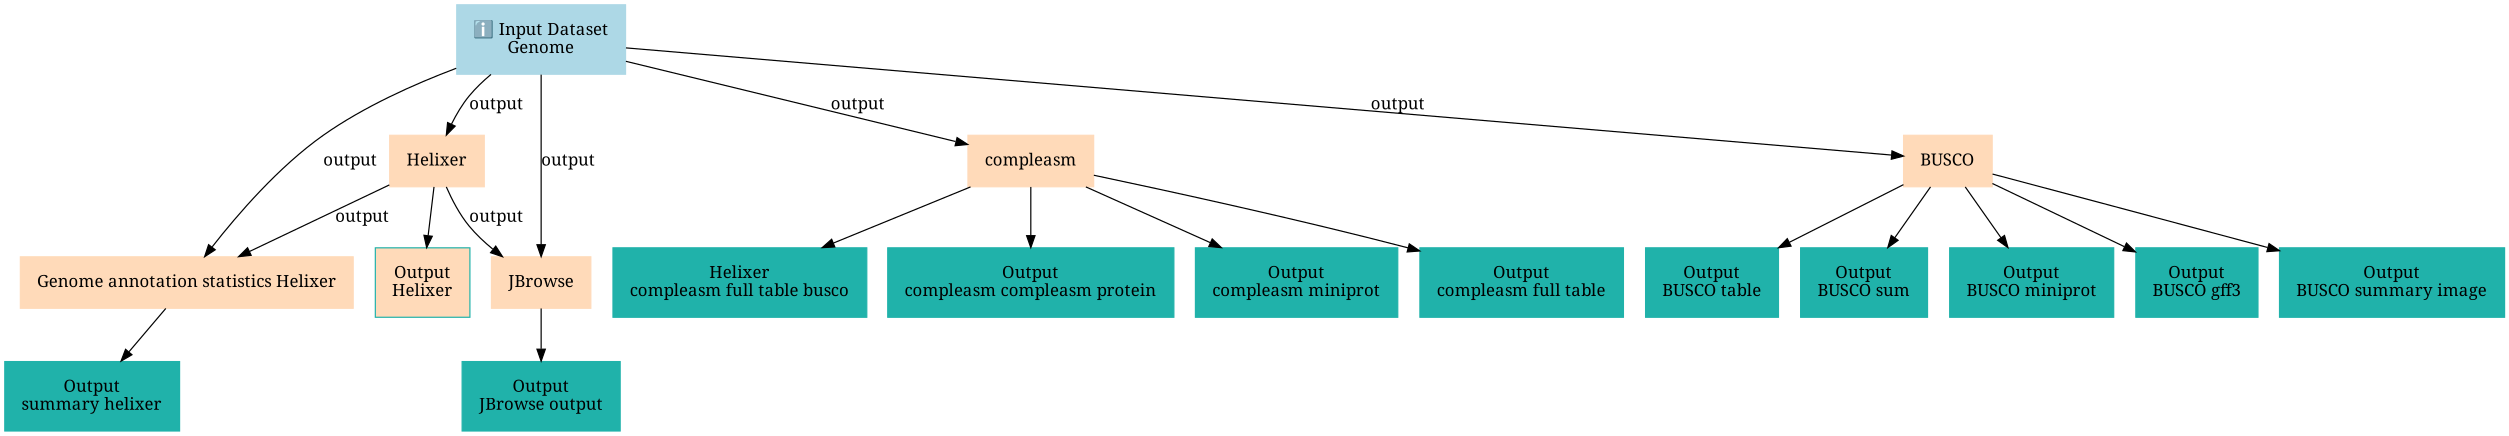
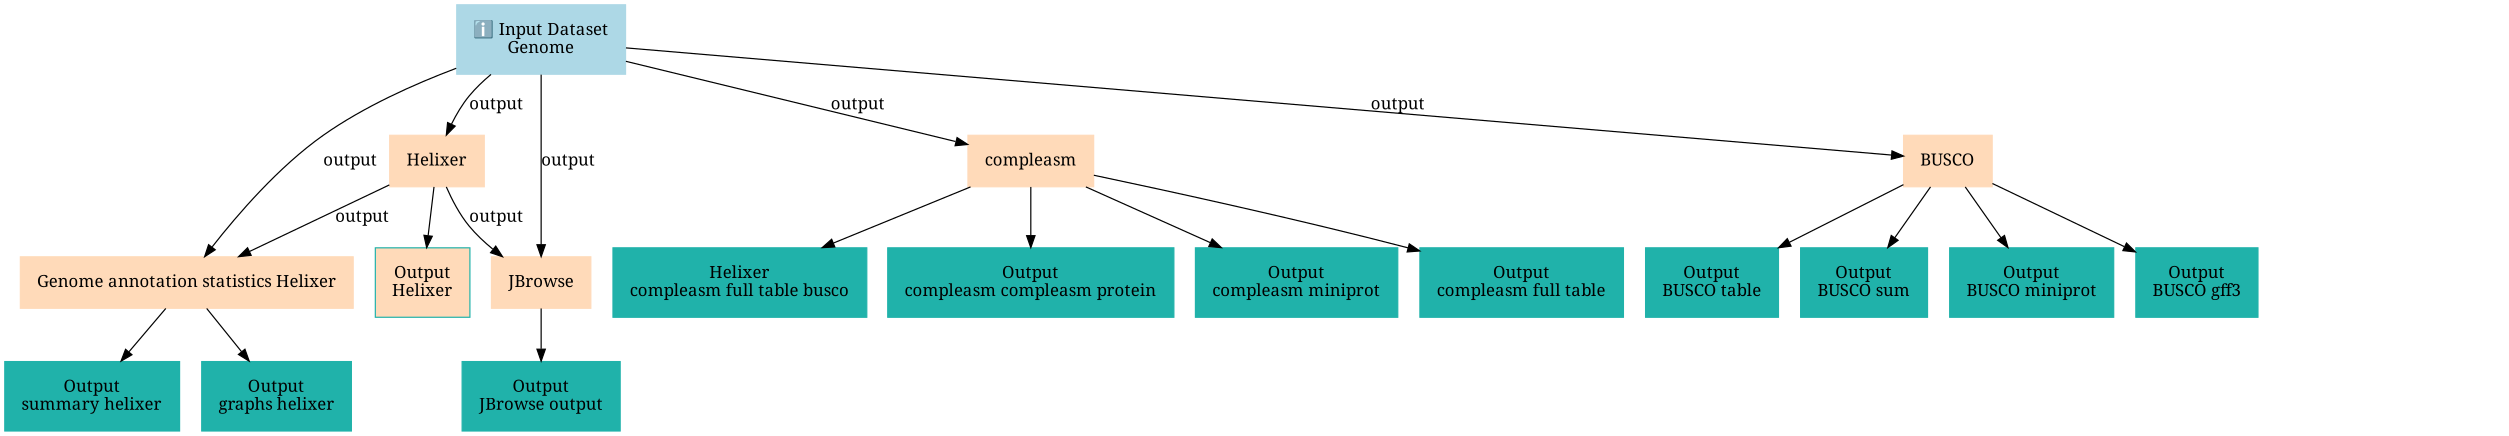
node "Output BUSCO summary image": removed
node "Output graphs helixer": added
